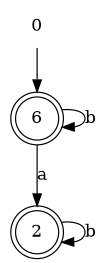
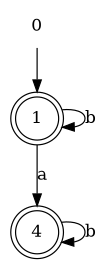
node "6": label "6" -> "1"
node "2": label "2" -> "4"
